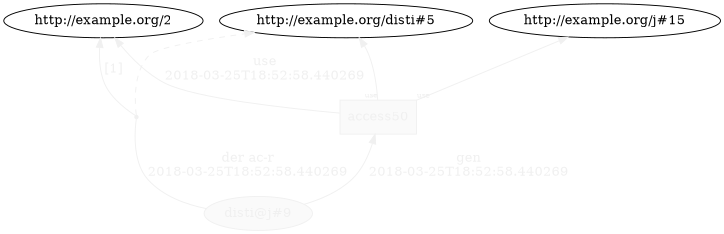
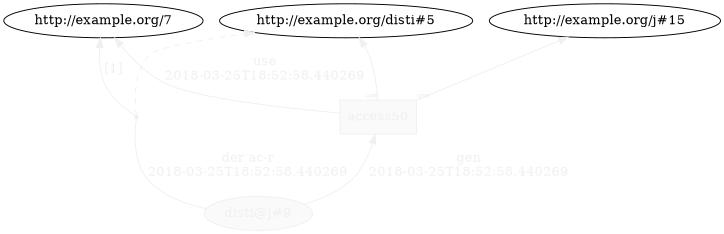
node "http://example.org/2": label "http://example.org/2" -> "http://example.org/7"
